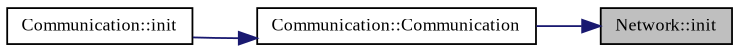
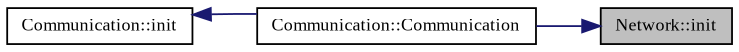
edge "Communication::init" -> "Communication::Communication": reversed
